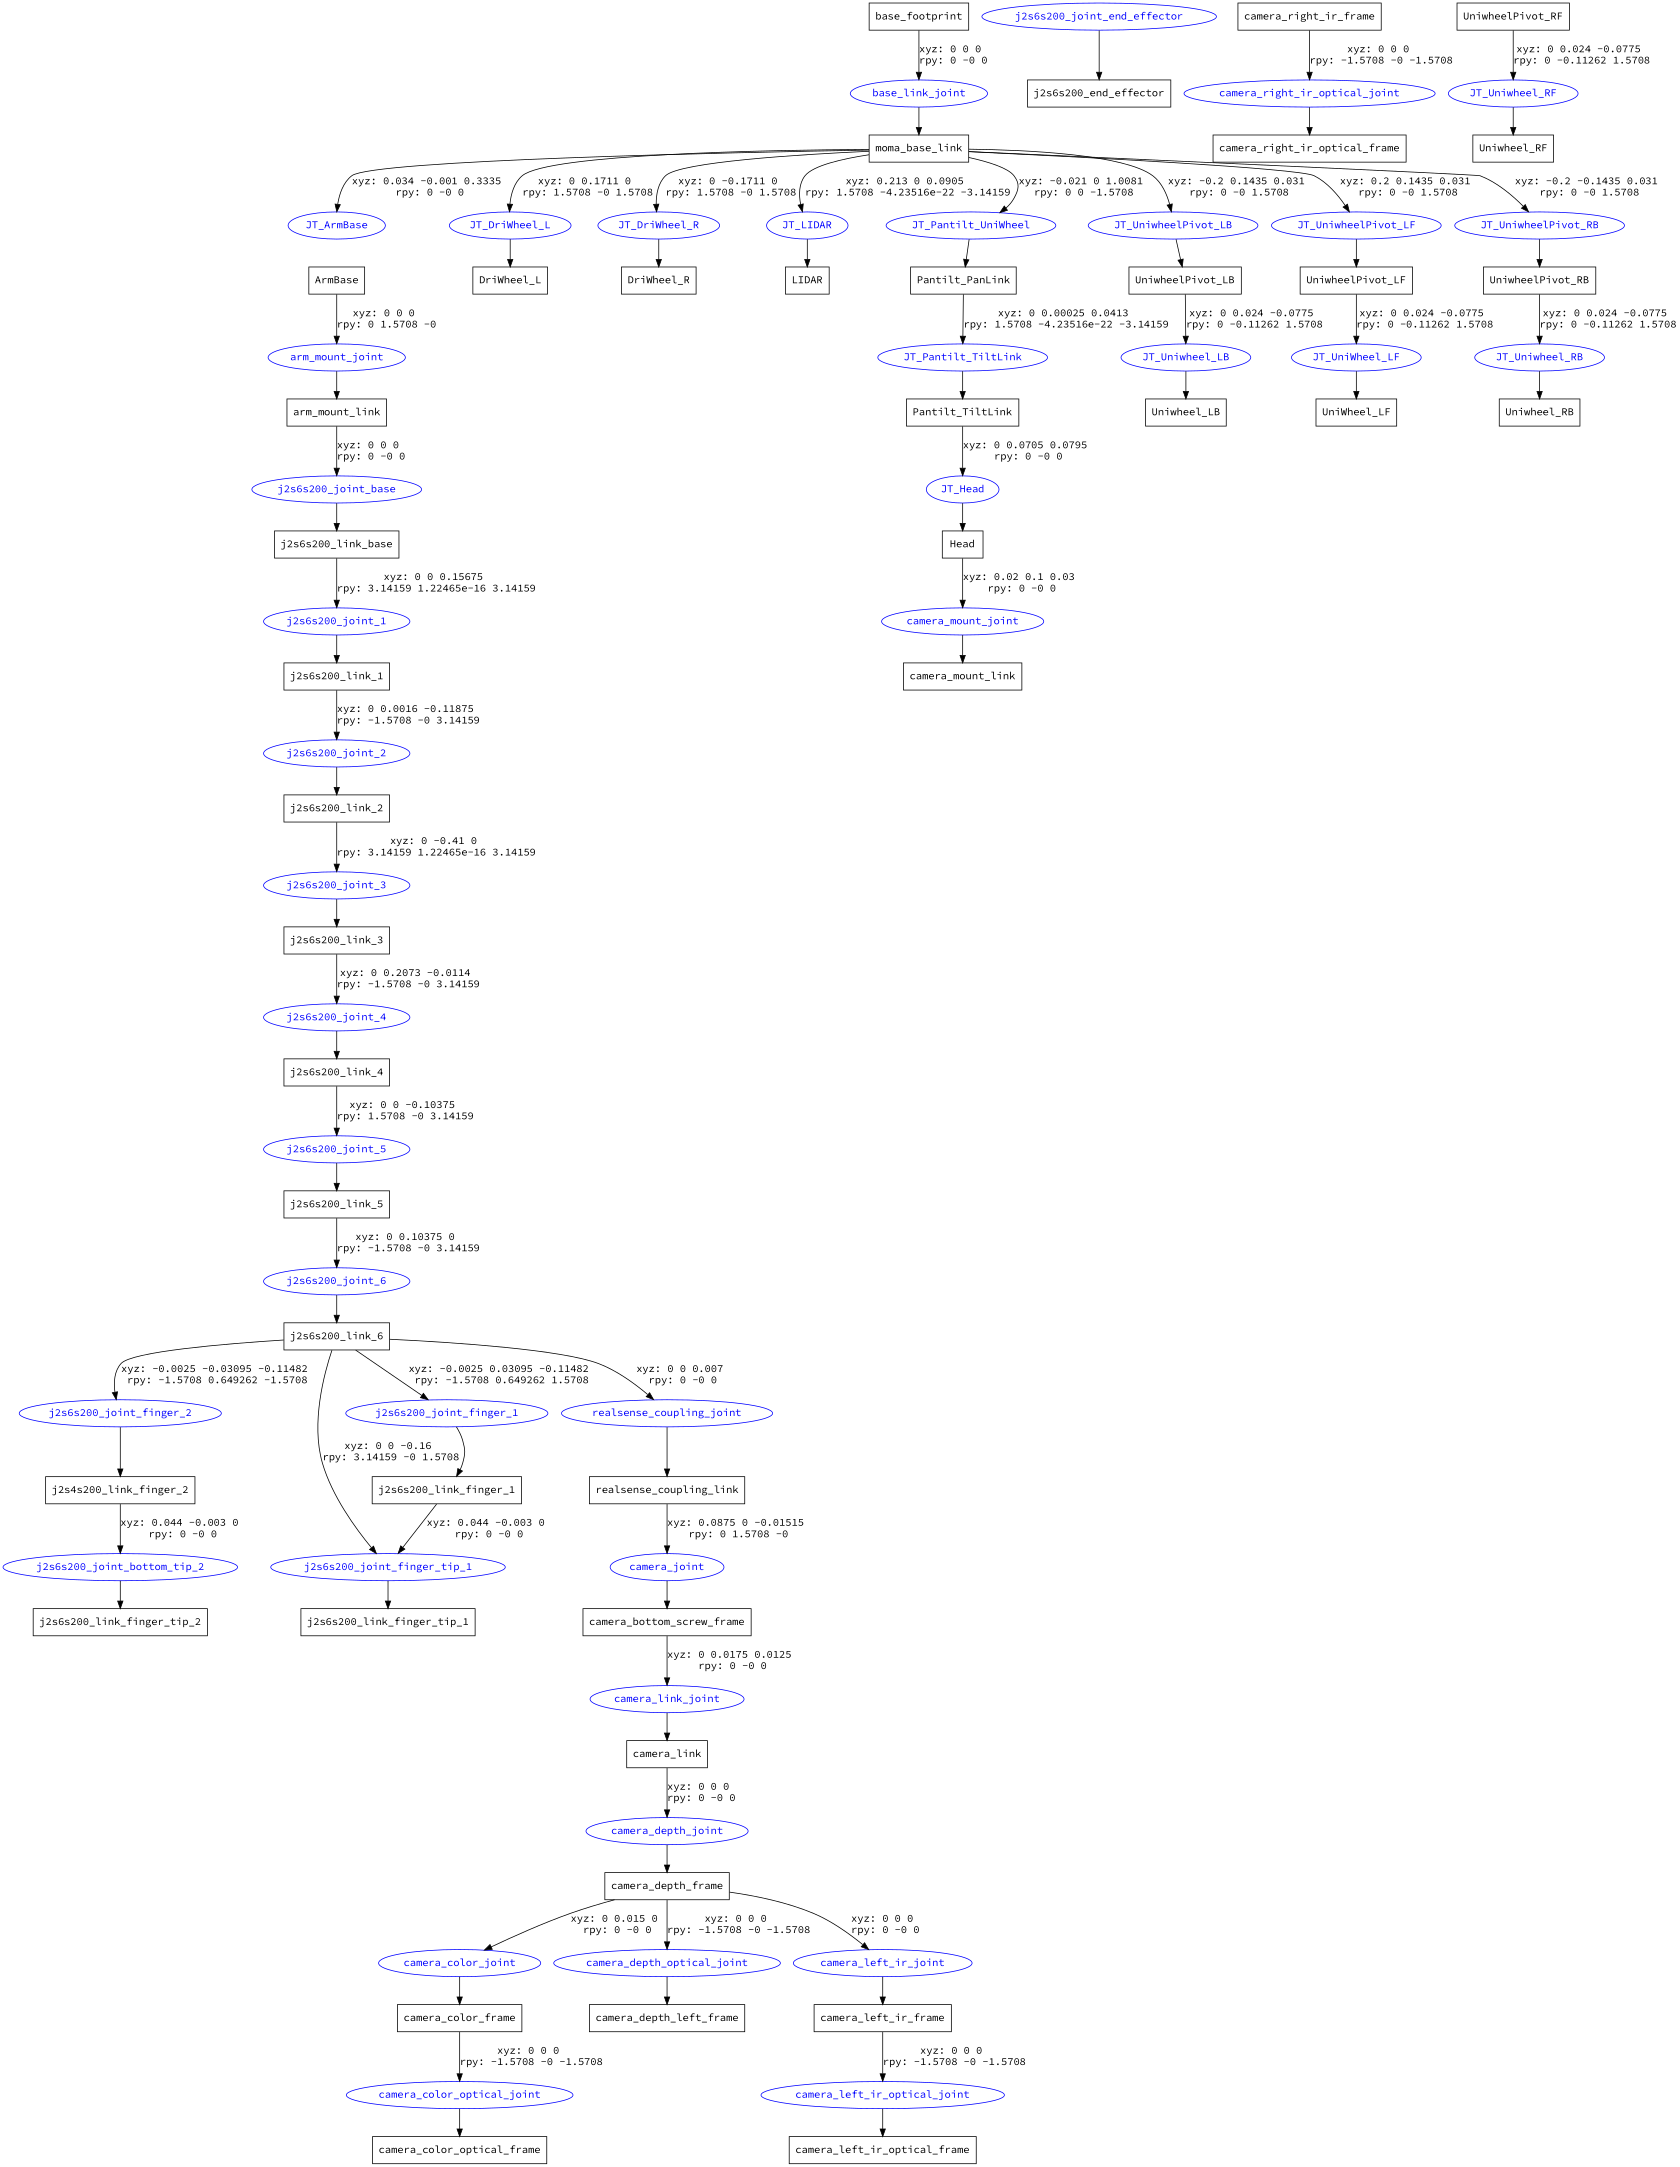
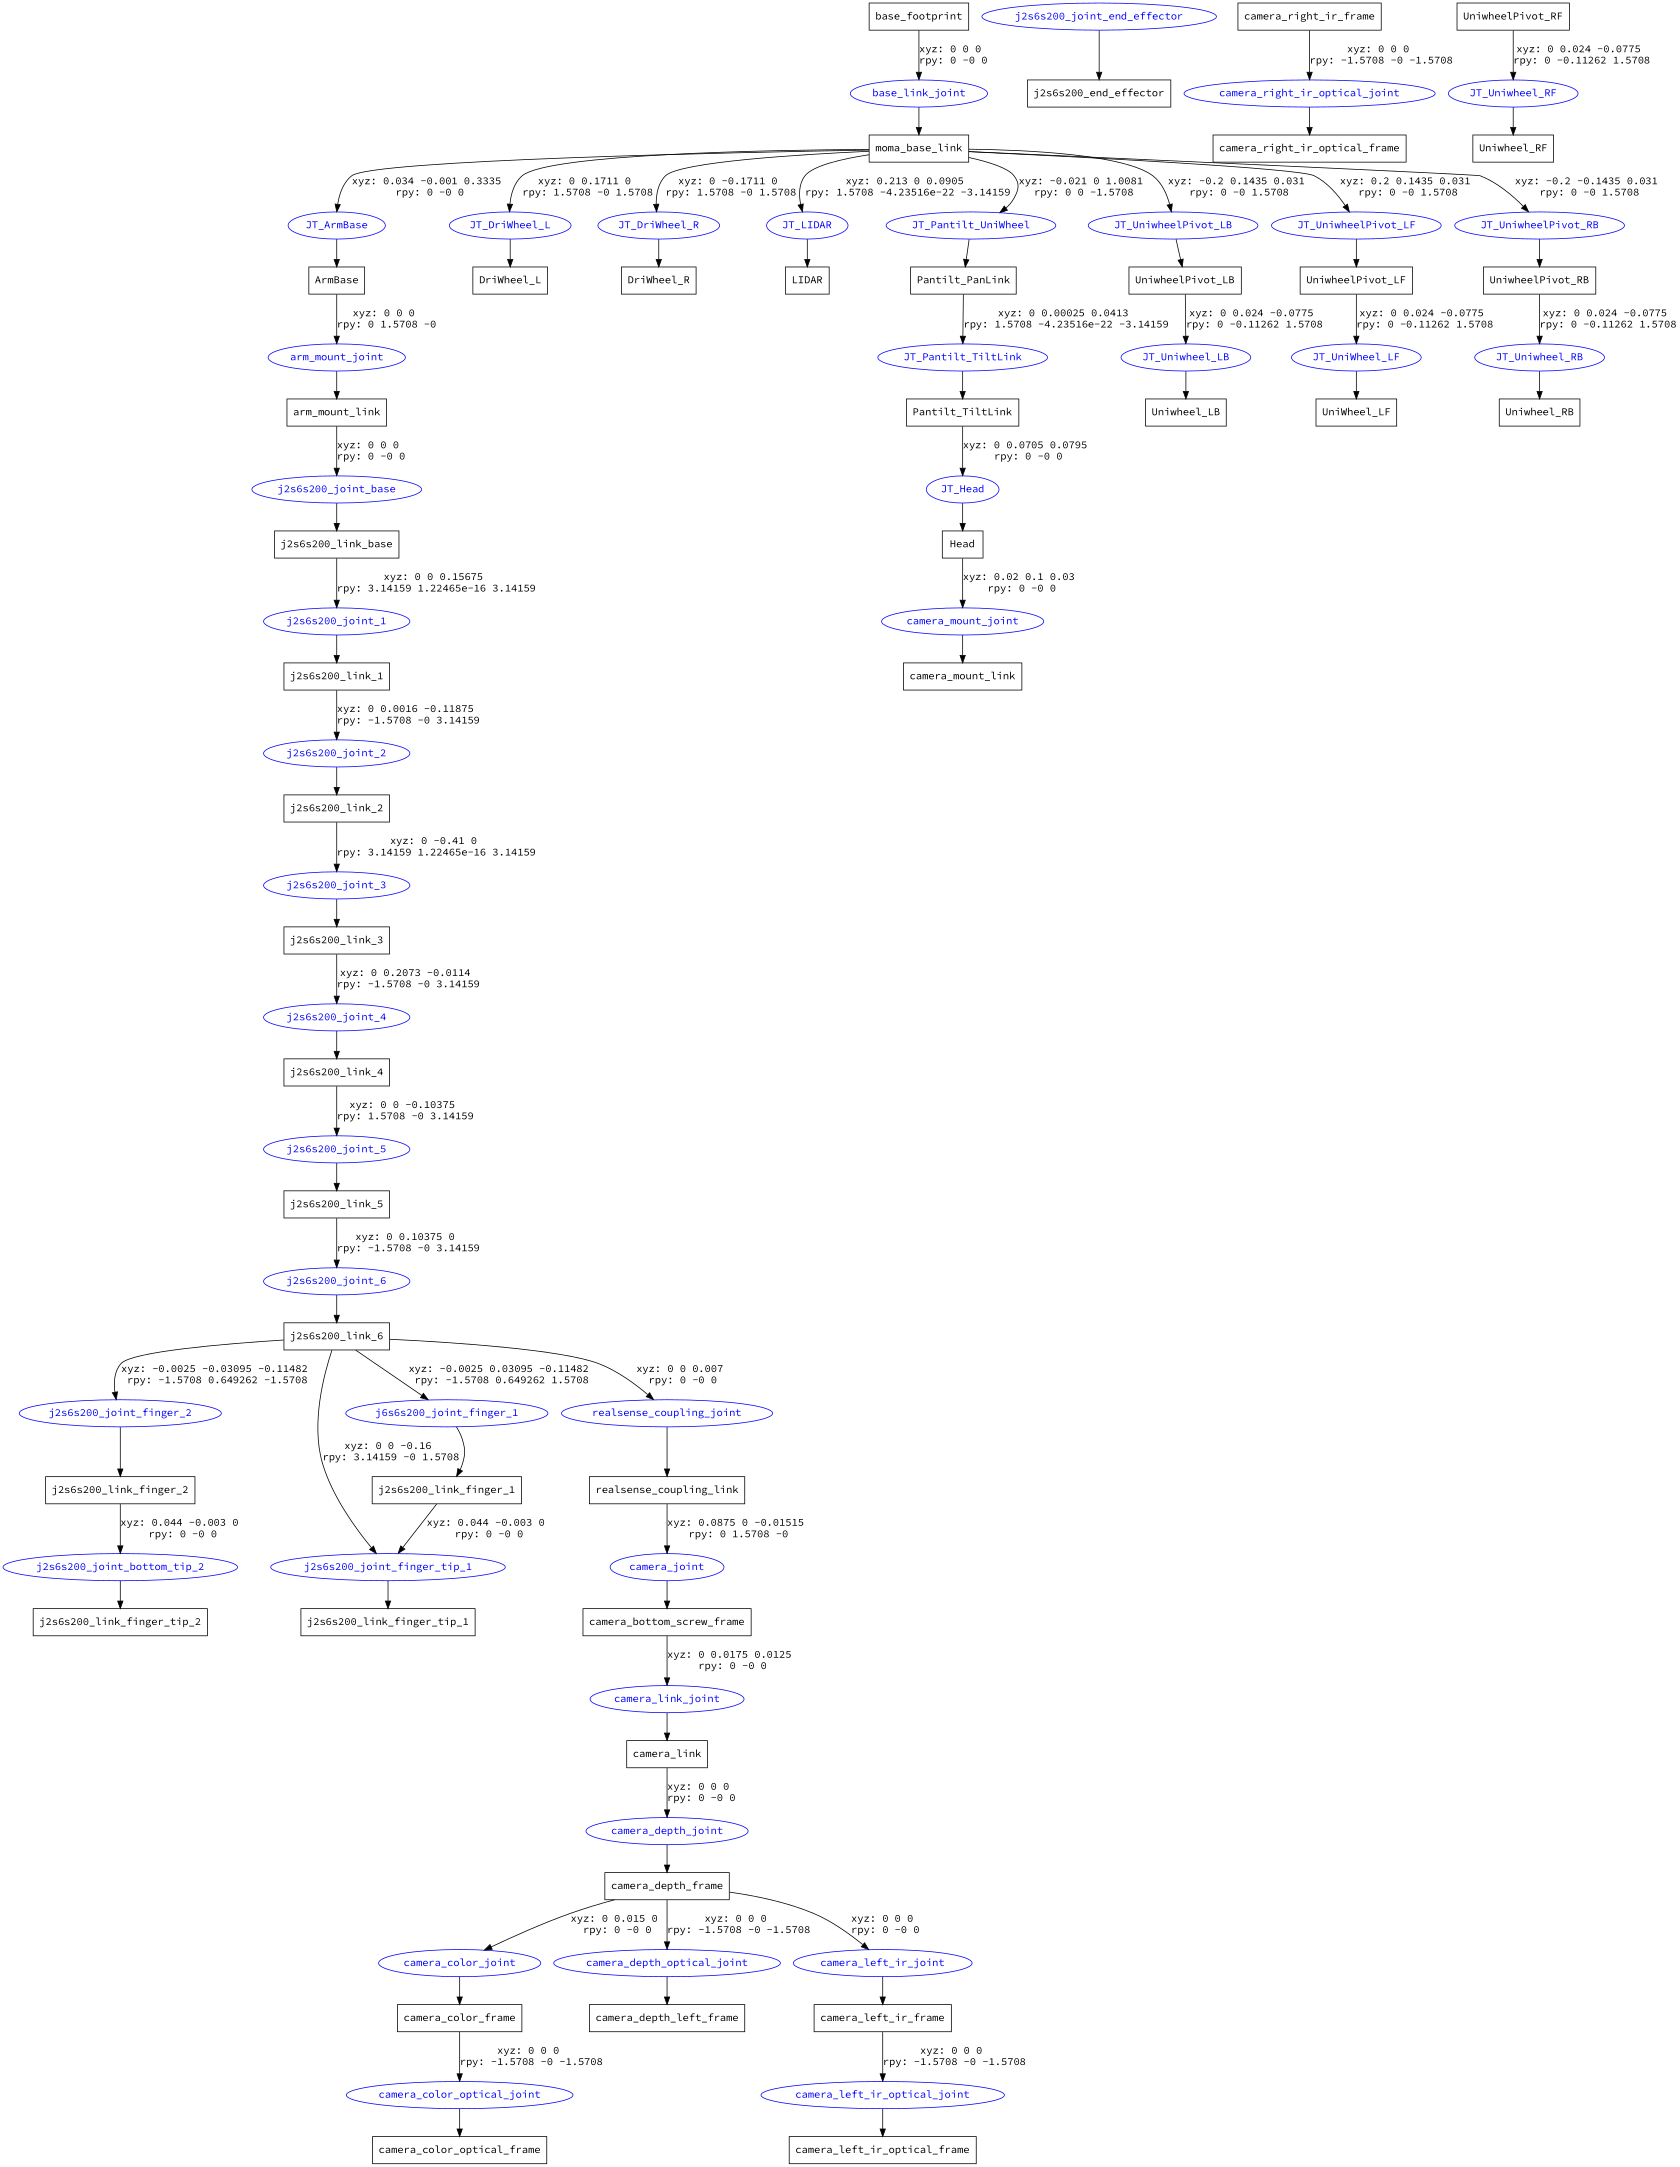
edge "JT_ArmBase" -> "ArmBase": added
node "j2s6s200_joint_finger_1": label "j2s6s200_joint_finger_1" -> "j6s6s200_joint_finger_1"
node "j2s4s200_link_finger_2": label "j2s4s200_link_finger_2" -> "j2s6s200_link_finger_2"
